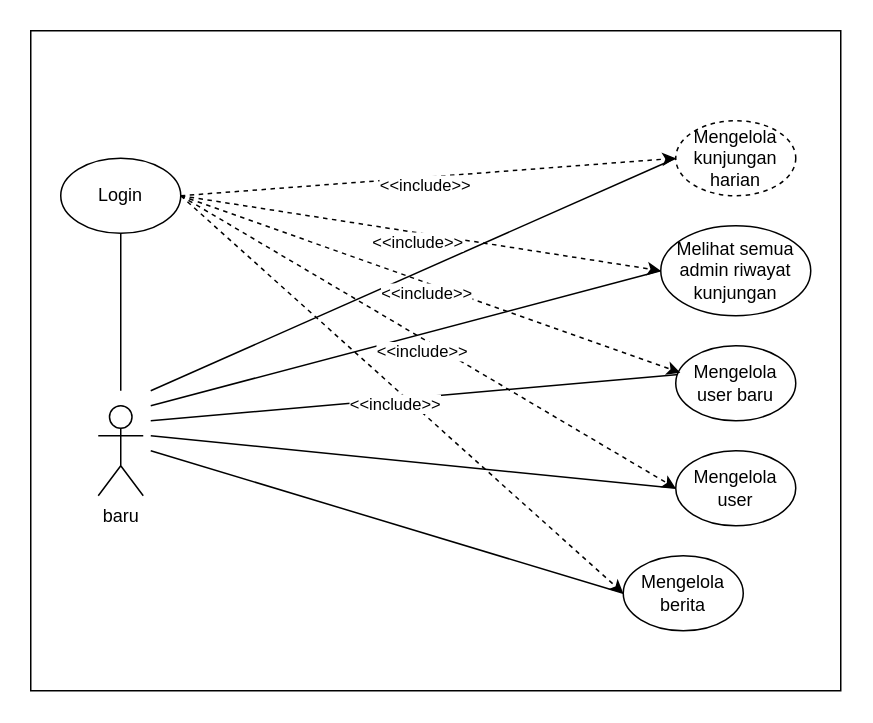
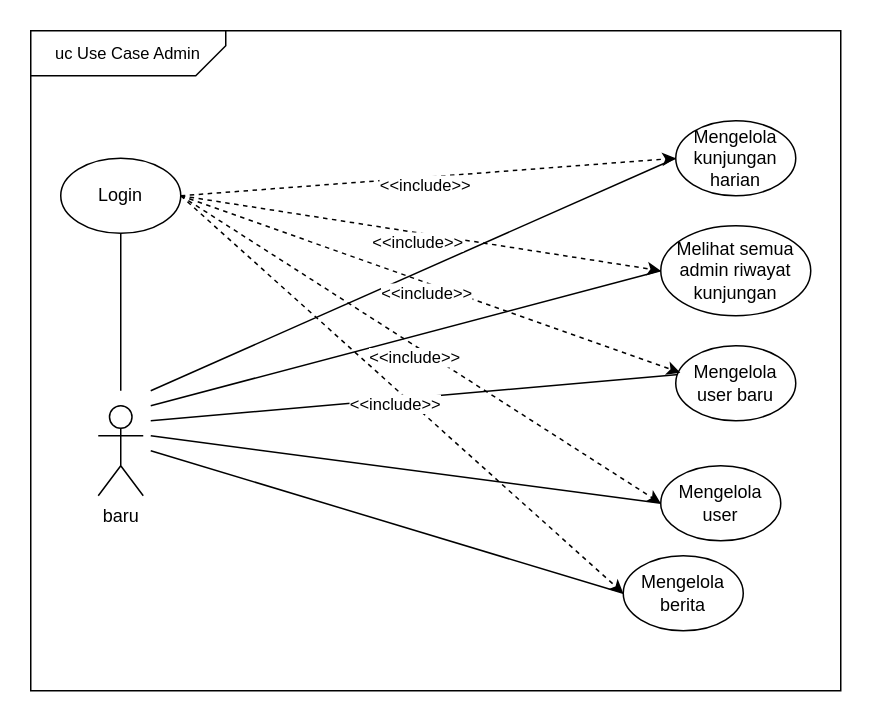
node "uc Use Case Admin": added
node "Mengelola kunjungan harian": style dashed -> solid
node "Mengelola user": moved (736, 488) -> (721, 503)
